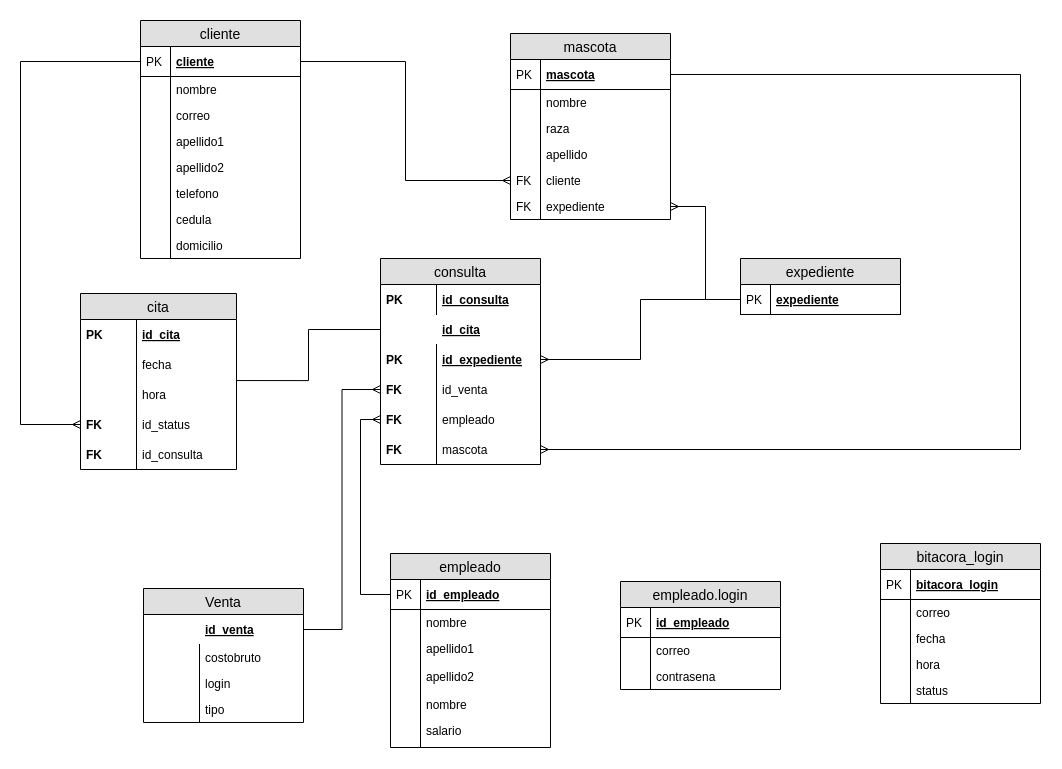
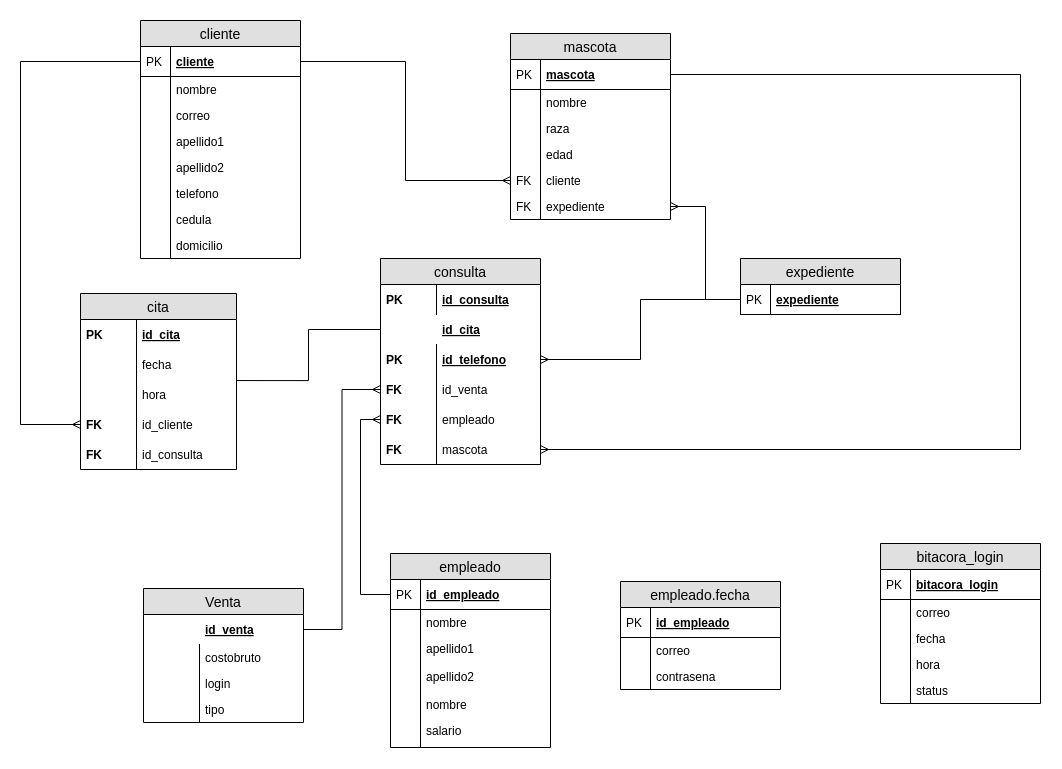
node "apellido": label "apellido" -> "edad"
node "id_expediente": label "id_expediente" -> "id_telefono"
node "id_status": label "id_status" -> "id_cliente"
node "empleado.login": label "empleado.login" -> "empleado.fecha"
